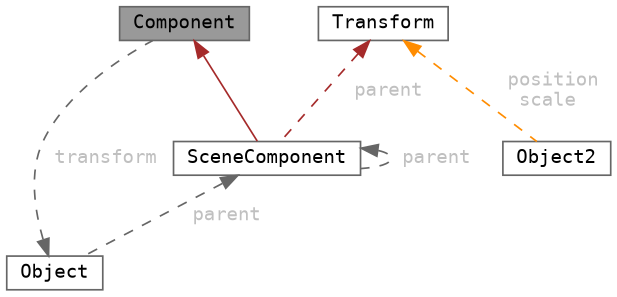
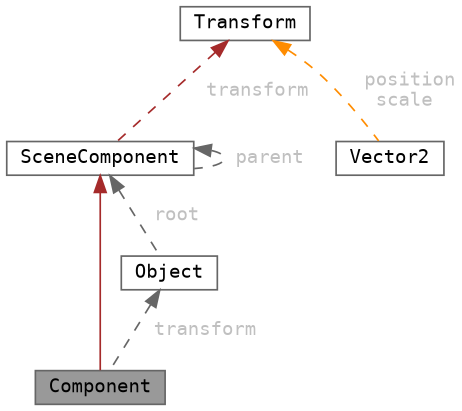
edge "SceneComponent" -> "Transform": label " parent" -> " transform"
edge "SceneComponent" -> "Component": reversed
node "Object2": label "Object2" -> "Vector2"
edge "Object" -> "SceneComponent": label " parent" -> " root"
